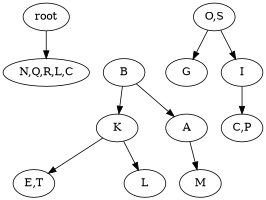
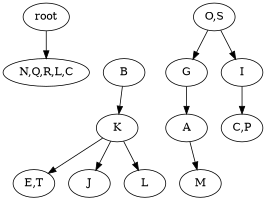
edge "B" -> "A": now "G" -> "A"
node "J": added
